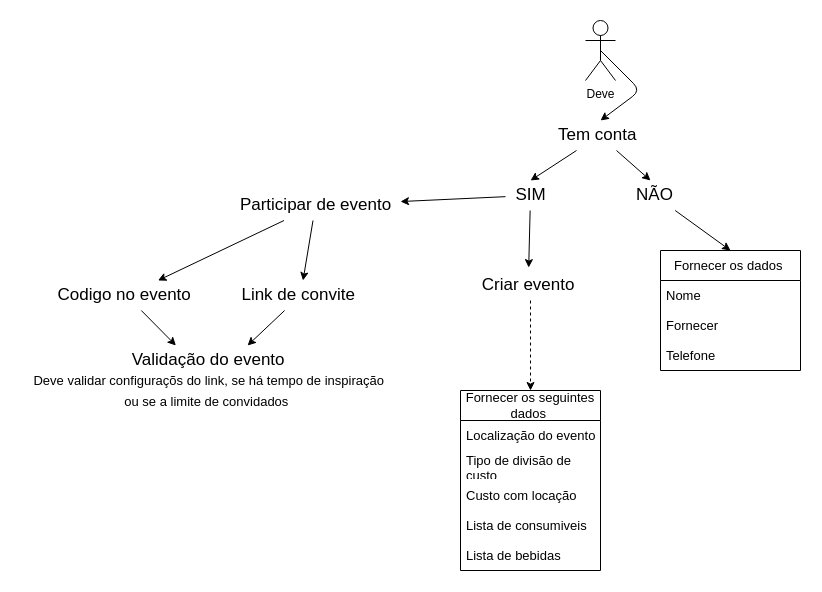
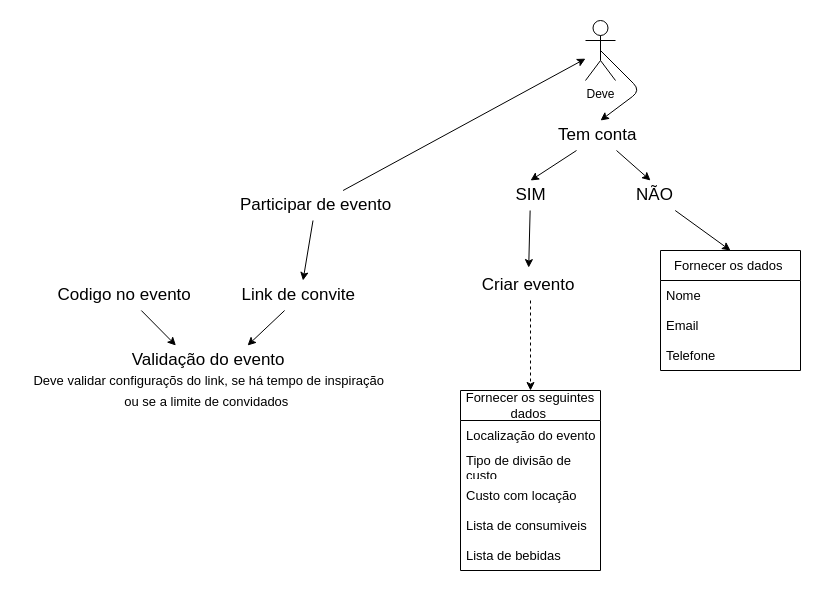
edge "SIM" -> "Participar de evento": removed
edge "Participar de evento" -> "Codigo no evento": now "Participar de evento" -> "Deve"
node "Fornecer": label "Fornecer" -> "Email"
